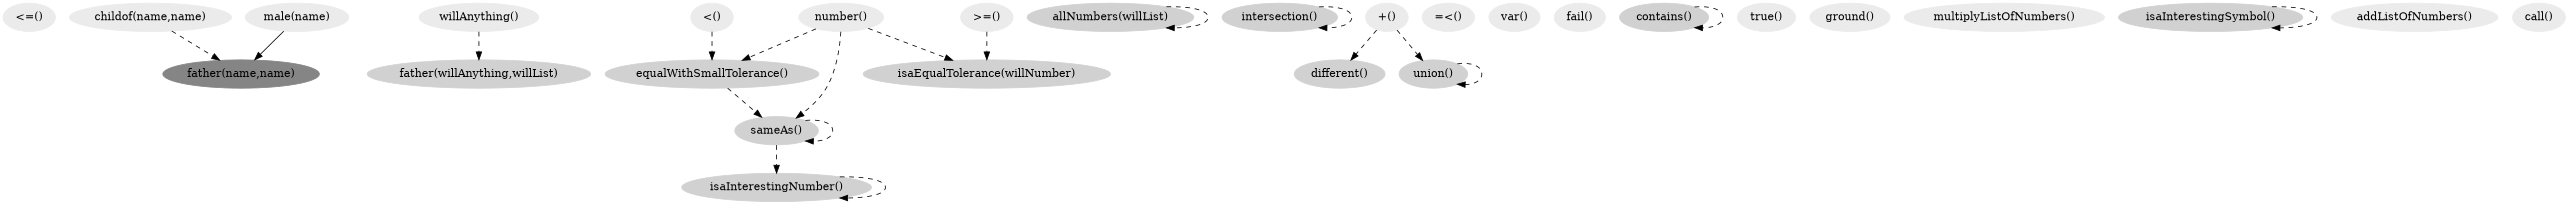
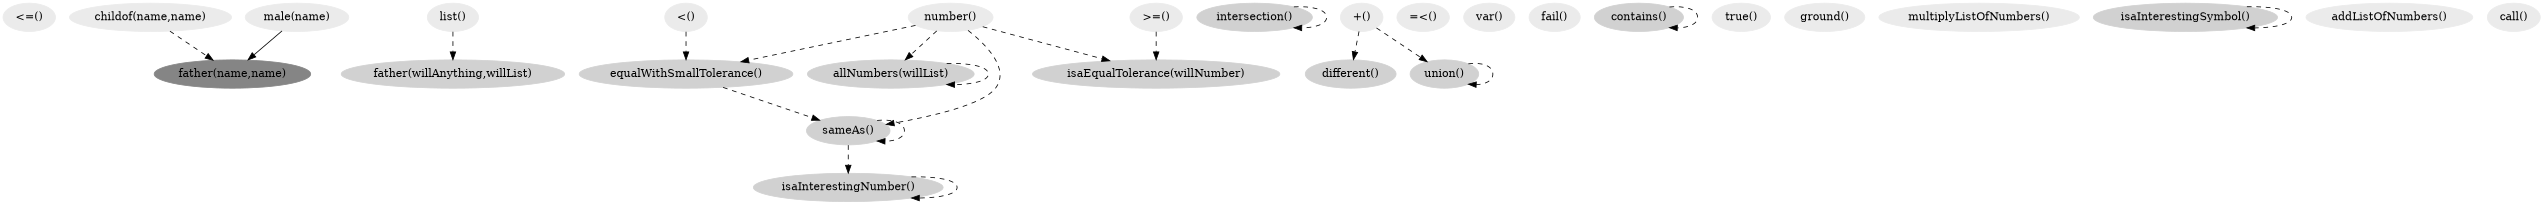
node "willAnything()": label "willAnything()" -> "list()"
edge "number()" -> "allNumbers(willList)": added
